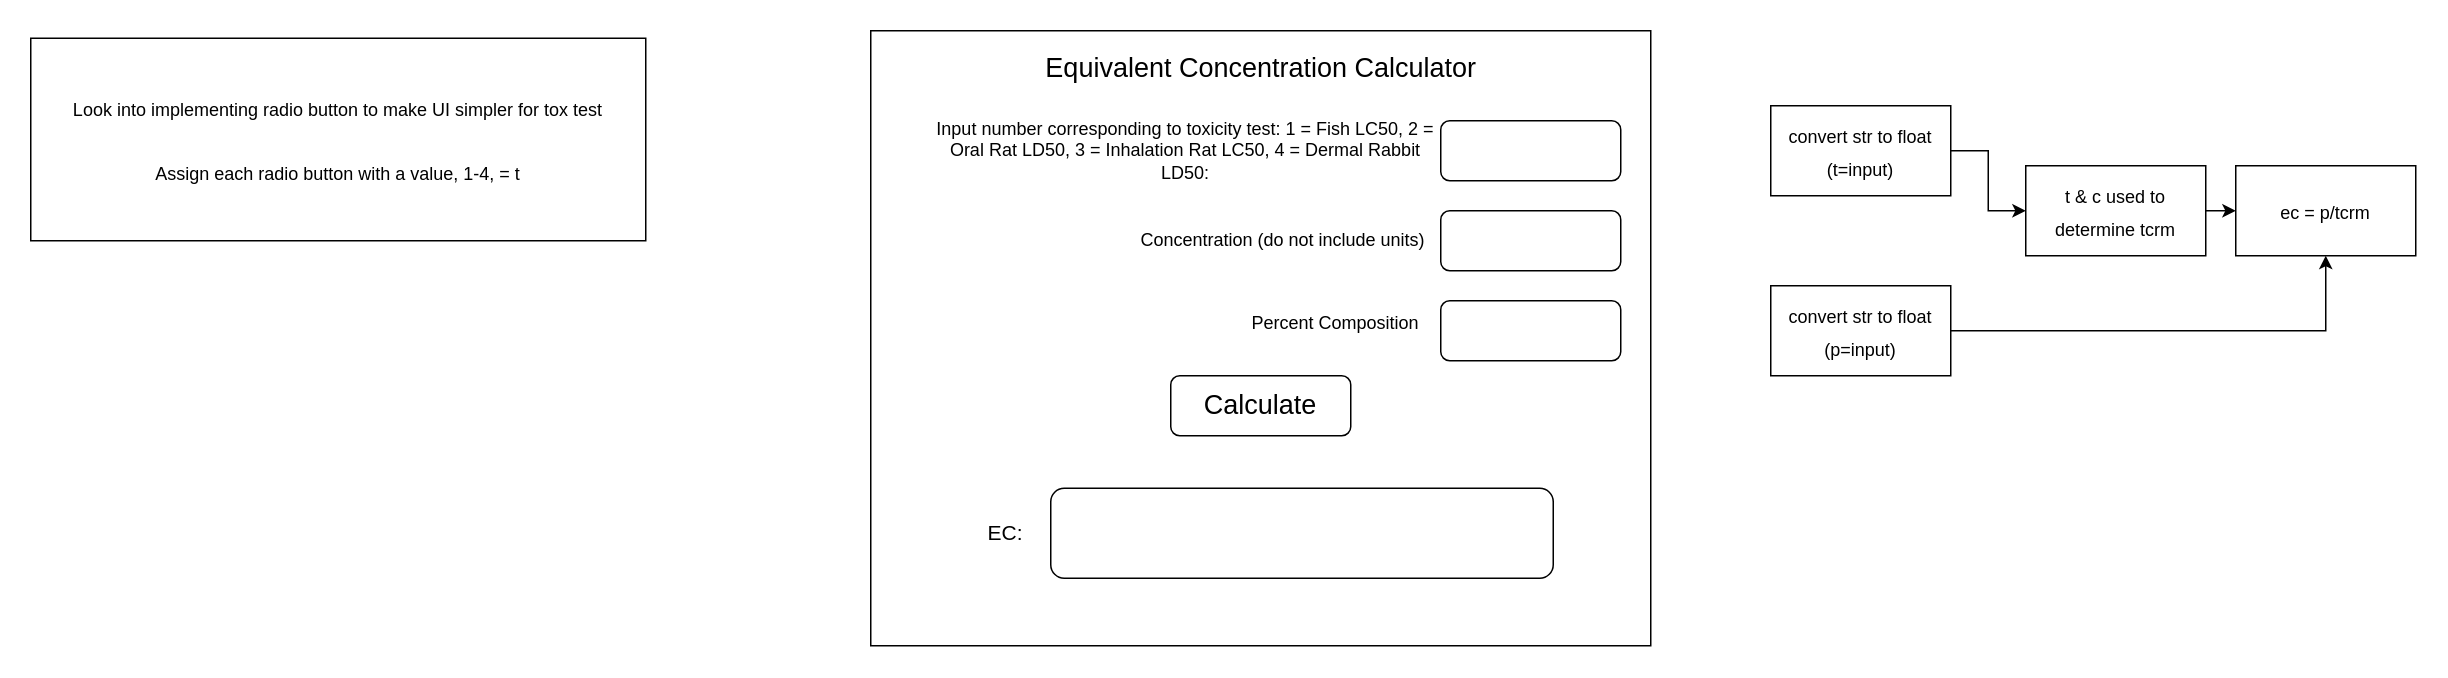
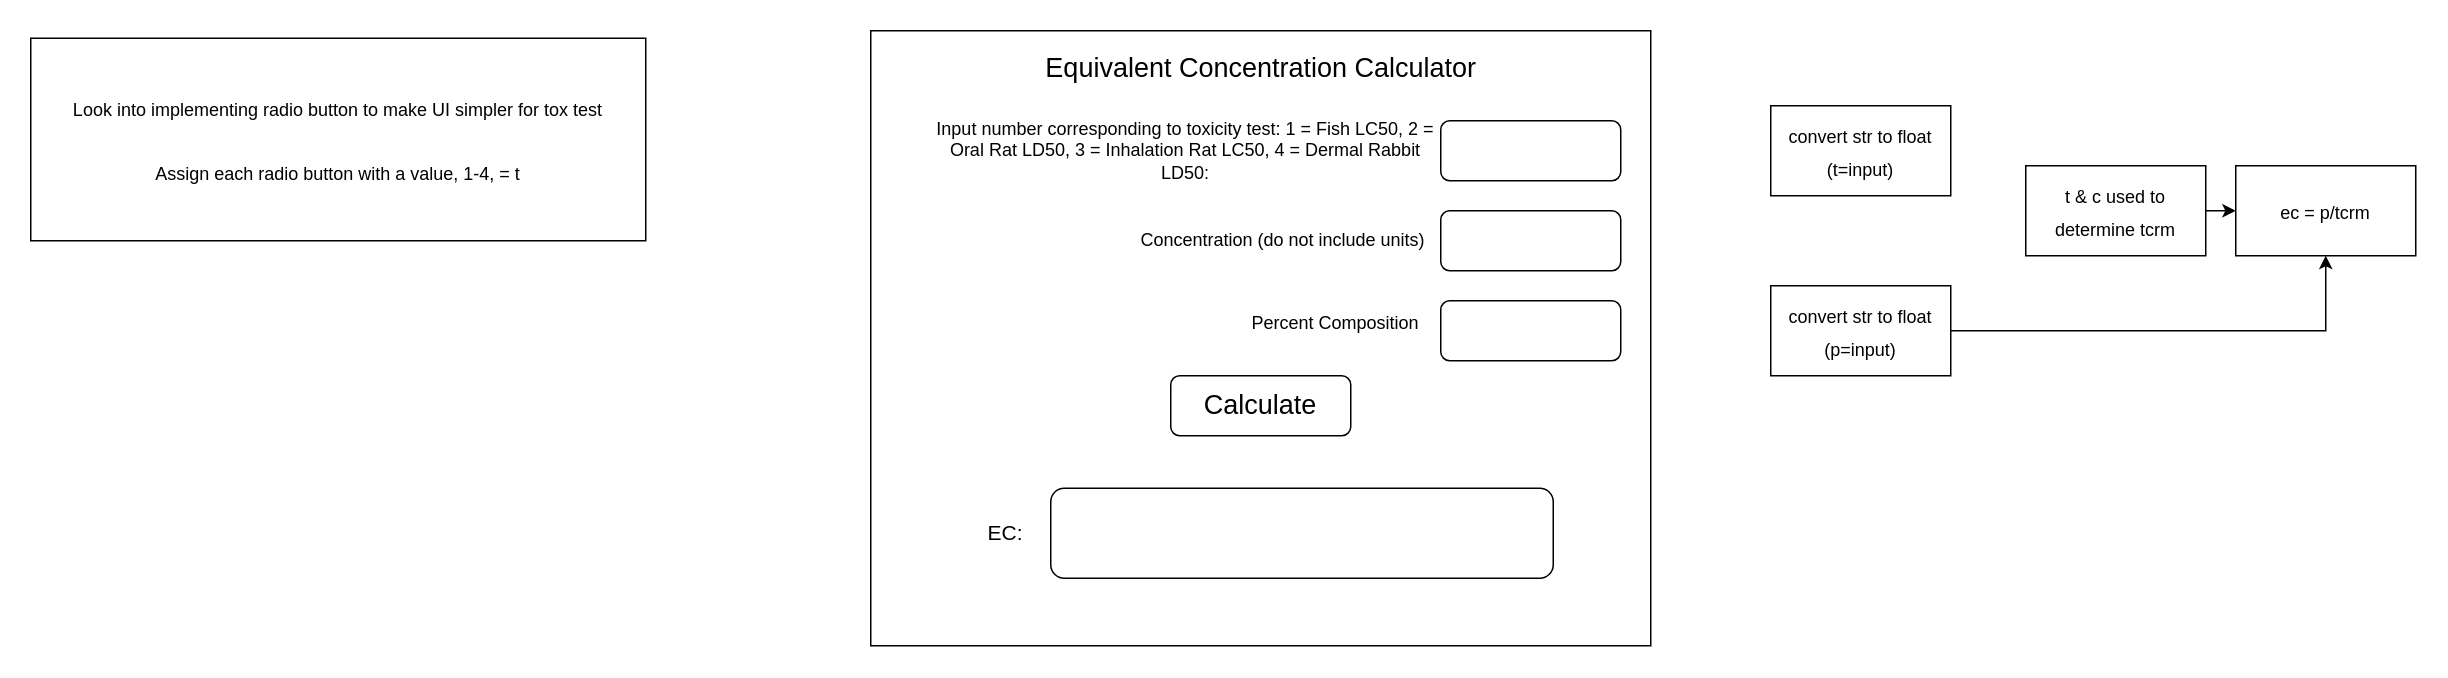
edge "convert str to float (t=input)" -> "t & c used to determine tcrm": removed
